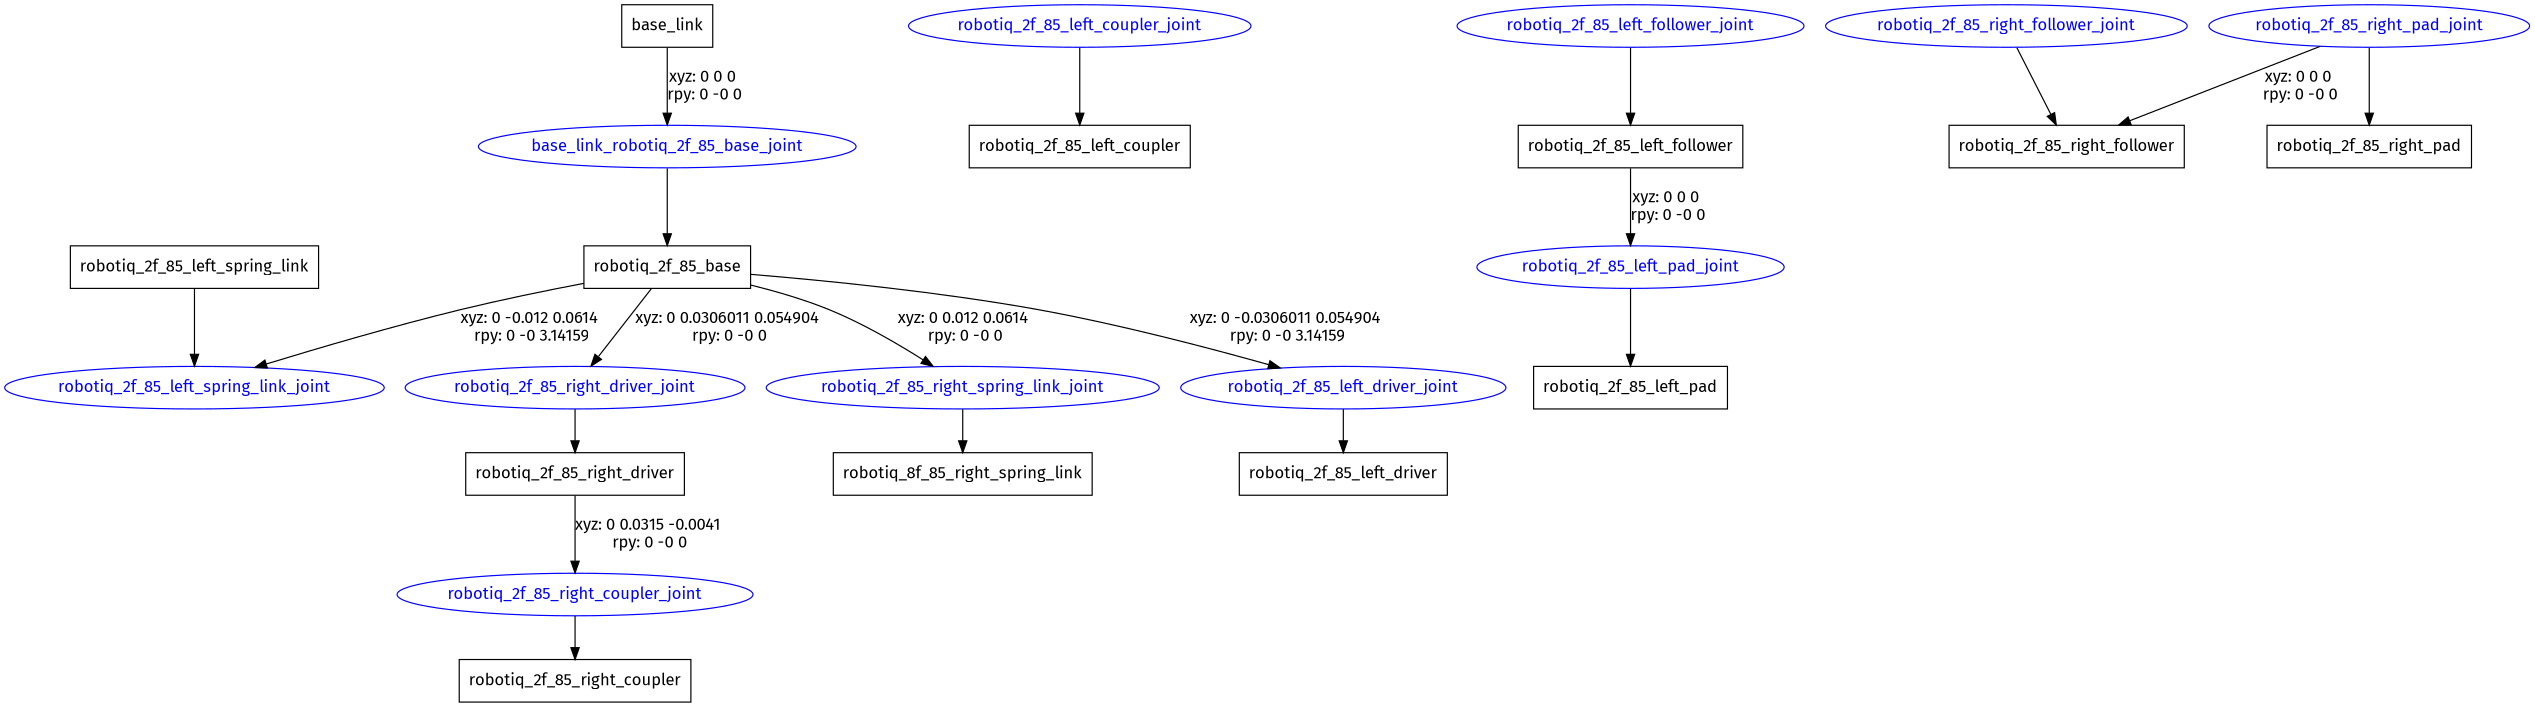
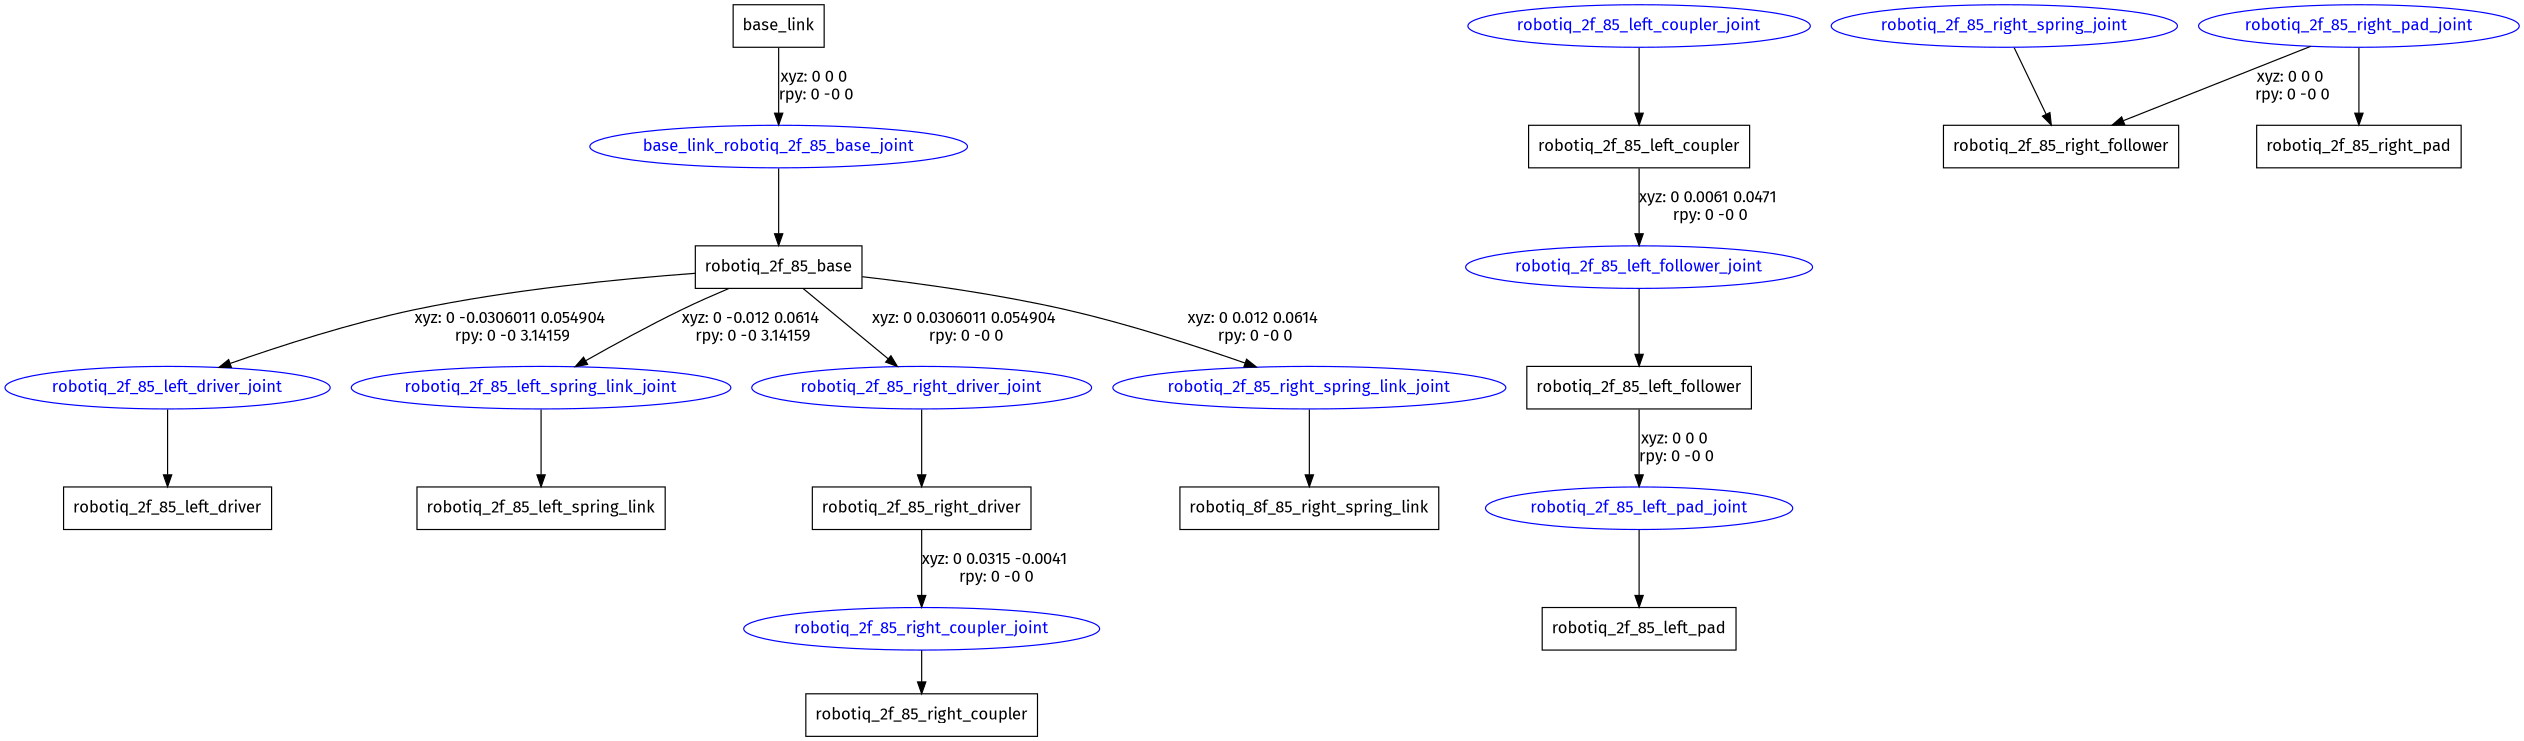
node "robotiq_2f_85_right_follower_joint": label "robotiq_2f_85_right_follower_joint" -> "robotiq_2f_85_right_spring_joint"
edge "robotiq_2f_85_left_coupler" -> "robotiq_2f_85_left_follower_joint": added, label "xyz: 0 0.0061 0.0471 rpy: 0 -0 0"
edge "robotiq_2f_85_left_spring_link" -> "robotiq_2f_85_left_spring_link_joint": reversed
